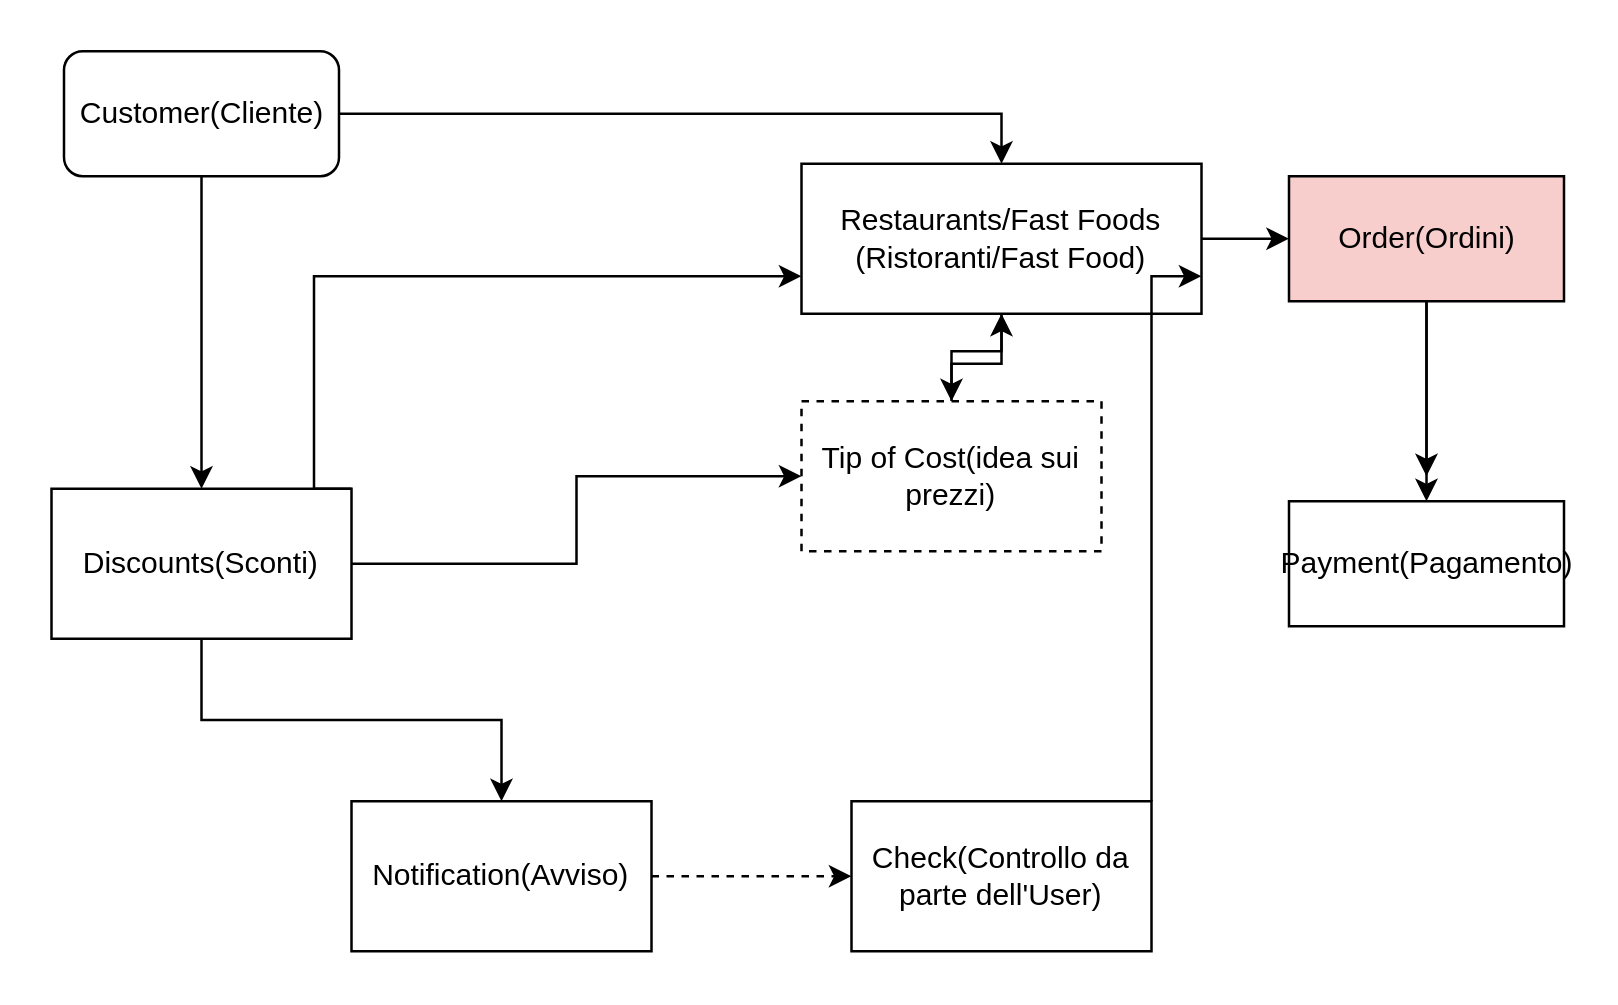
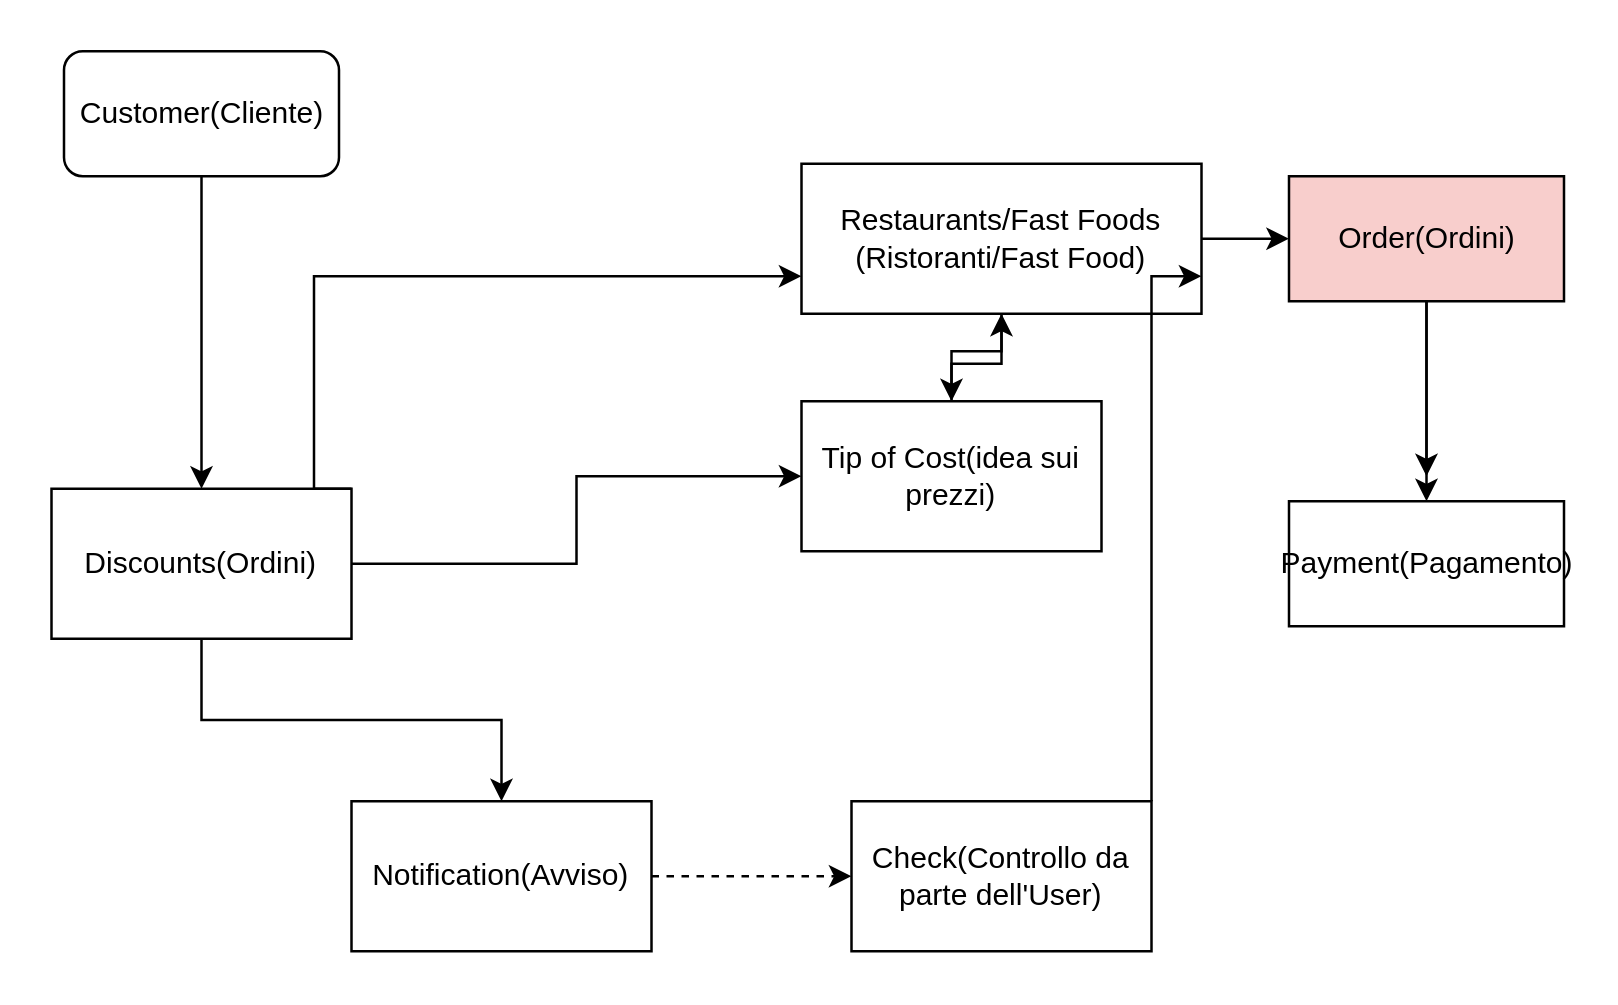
edge "Customer(Cliente)" -> "Restaurants/Fast Foods (Ristoranti/Fast Food)": removed
node "Tip of Cost(idea sui prezzi)": style dashed -> solid
node "Discounts(Sconti)": label "Discounts(Sconti)" -> "Discounts(Ordini)"
